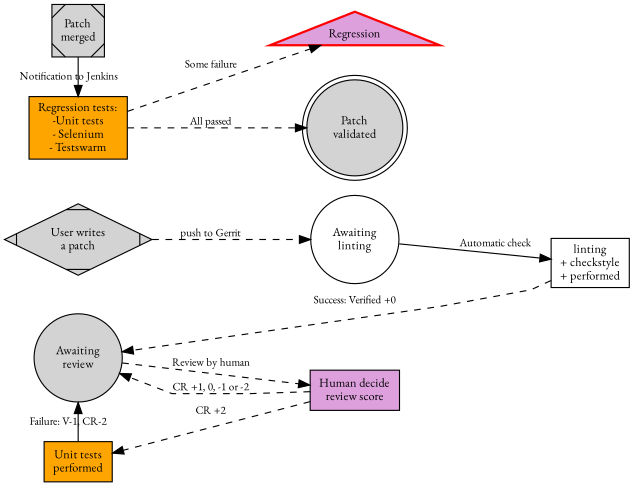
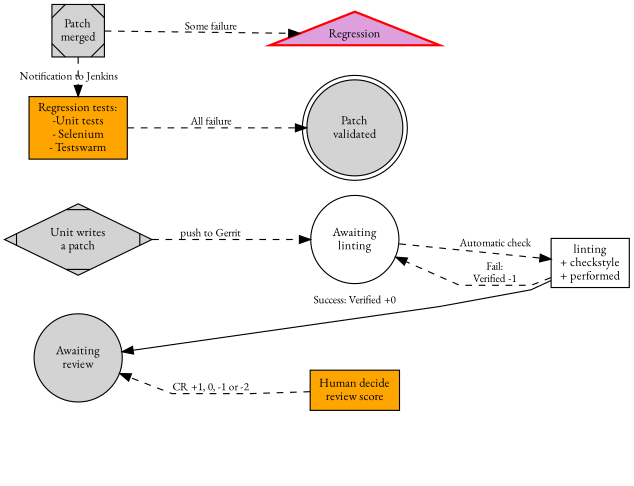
edge "Patch merged" -> "Regression tests: -Unit tests - Selenium - Testswarm": style solid -> dashed
edge "Regression tests: -Unit tests - Selenium - Testswarm" -> "Regression": now "Patch merged" -> "Regression"
edge "Regression tests: -Unit tests - Selenium - Testswarm" -> "Patch validated": label "All passed" -> "All failure"
node "User writes a patch": label "User writes a patch" -> "Unit writes a patch"
edge "Awaiting linting" -> "linting + checkstyle + performed": style solid -> dashed
edge "linting + checkstyle + performed" -> "Awaiting linting": added, label "Fail: Verified -1"
edge "linting + checkstyle + performed" -> "Awaiting review": style dashed -> solid
edge "Awaiting review" -> "Human decide review score": removed, label "Review by human"
node "Human decide review score": fillcolor plum -> orange
node "Unit tests performed": removed
